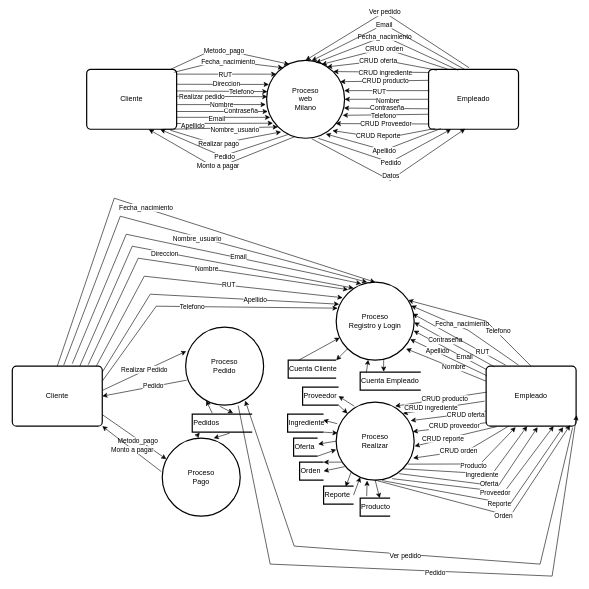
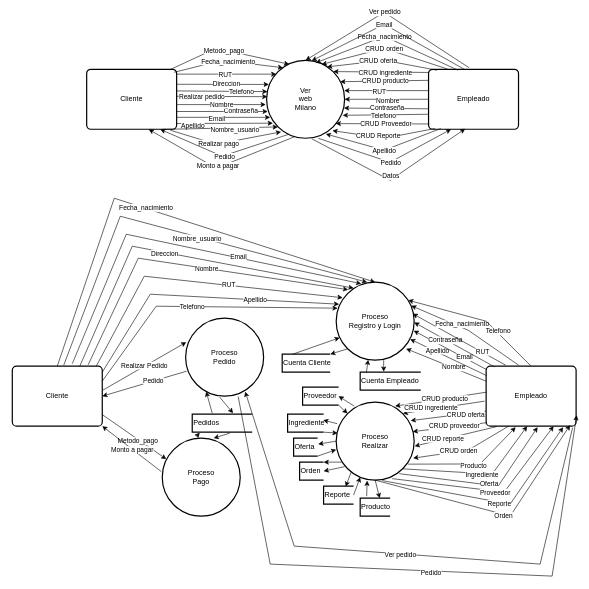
node "Proceso web Milano": label "Proceso web Milano" -> "Ver web Milano"
node "Proceso Pedido": moved (225, 366) -> (225, 357)
node "Cuenta Cliente": moved (312, 369) -> (306, 363)
